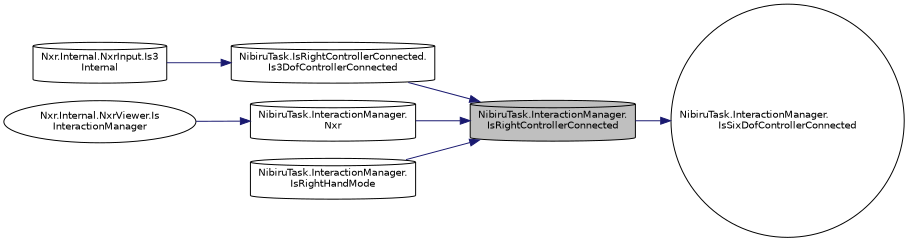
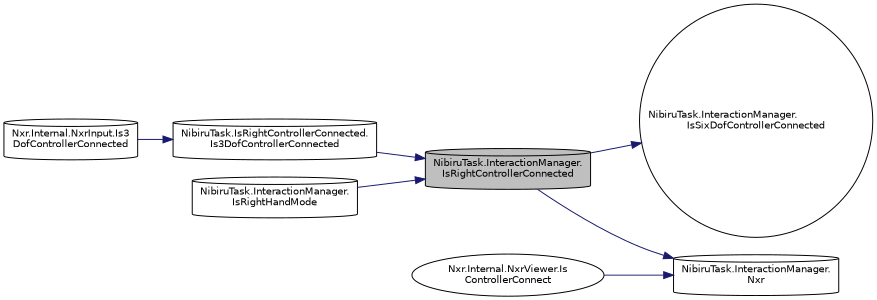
node "Nxr.Internal.NxrInput.Is3 Internal": label "Nxr.Internal.NxrInput.Is3 Internal" -> "Nxr.Internal.NxrInput.Is3 DofControllerConnected"
edge "NibiruTask.InteractionManager. Nxr" -> "NibiruTask.InteractionManager. IsRightControllerConnected": reversed
node "Nxr.Internal.NxrViewer.Is InteractionManager": label "Nxr.Internal.NxrViewer.Is InteractionManager" -> "Nxr.Internal.NxrViewer.Is ControllerConnect"
